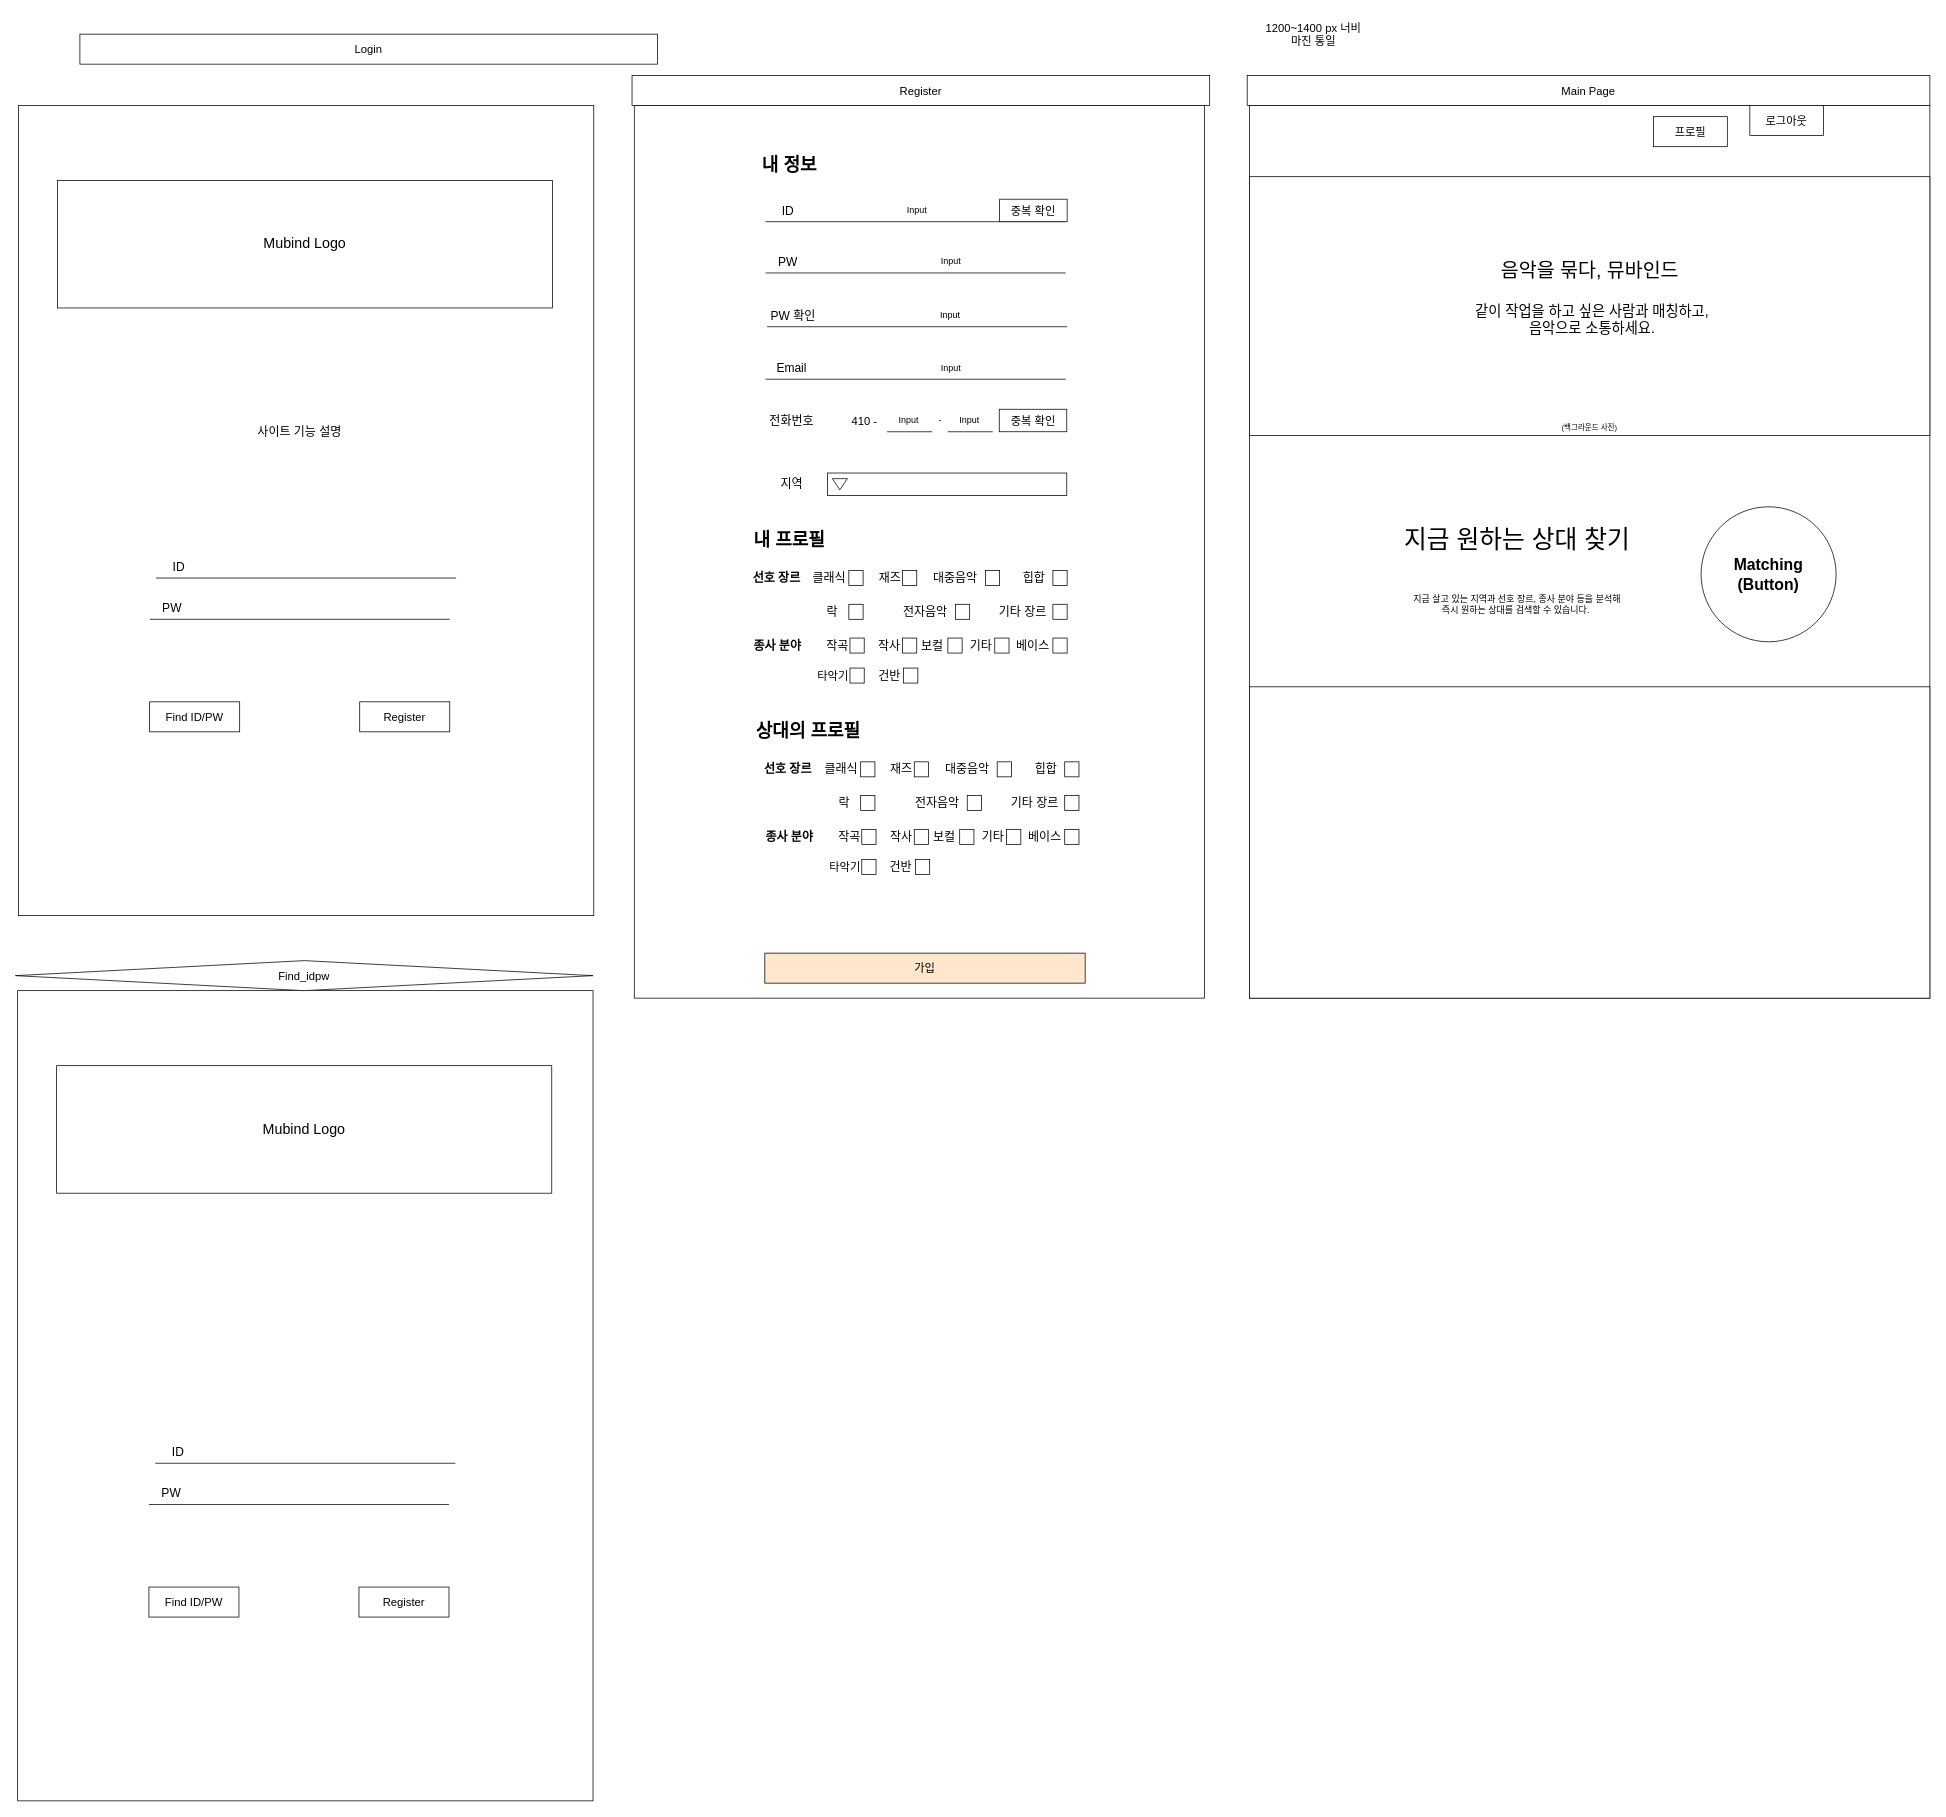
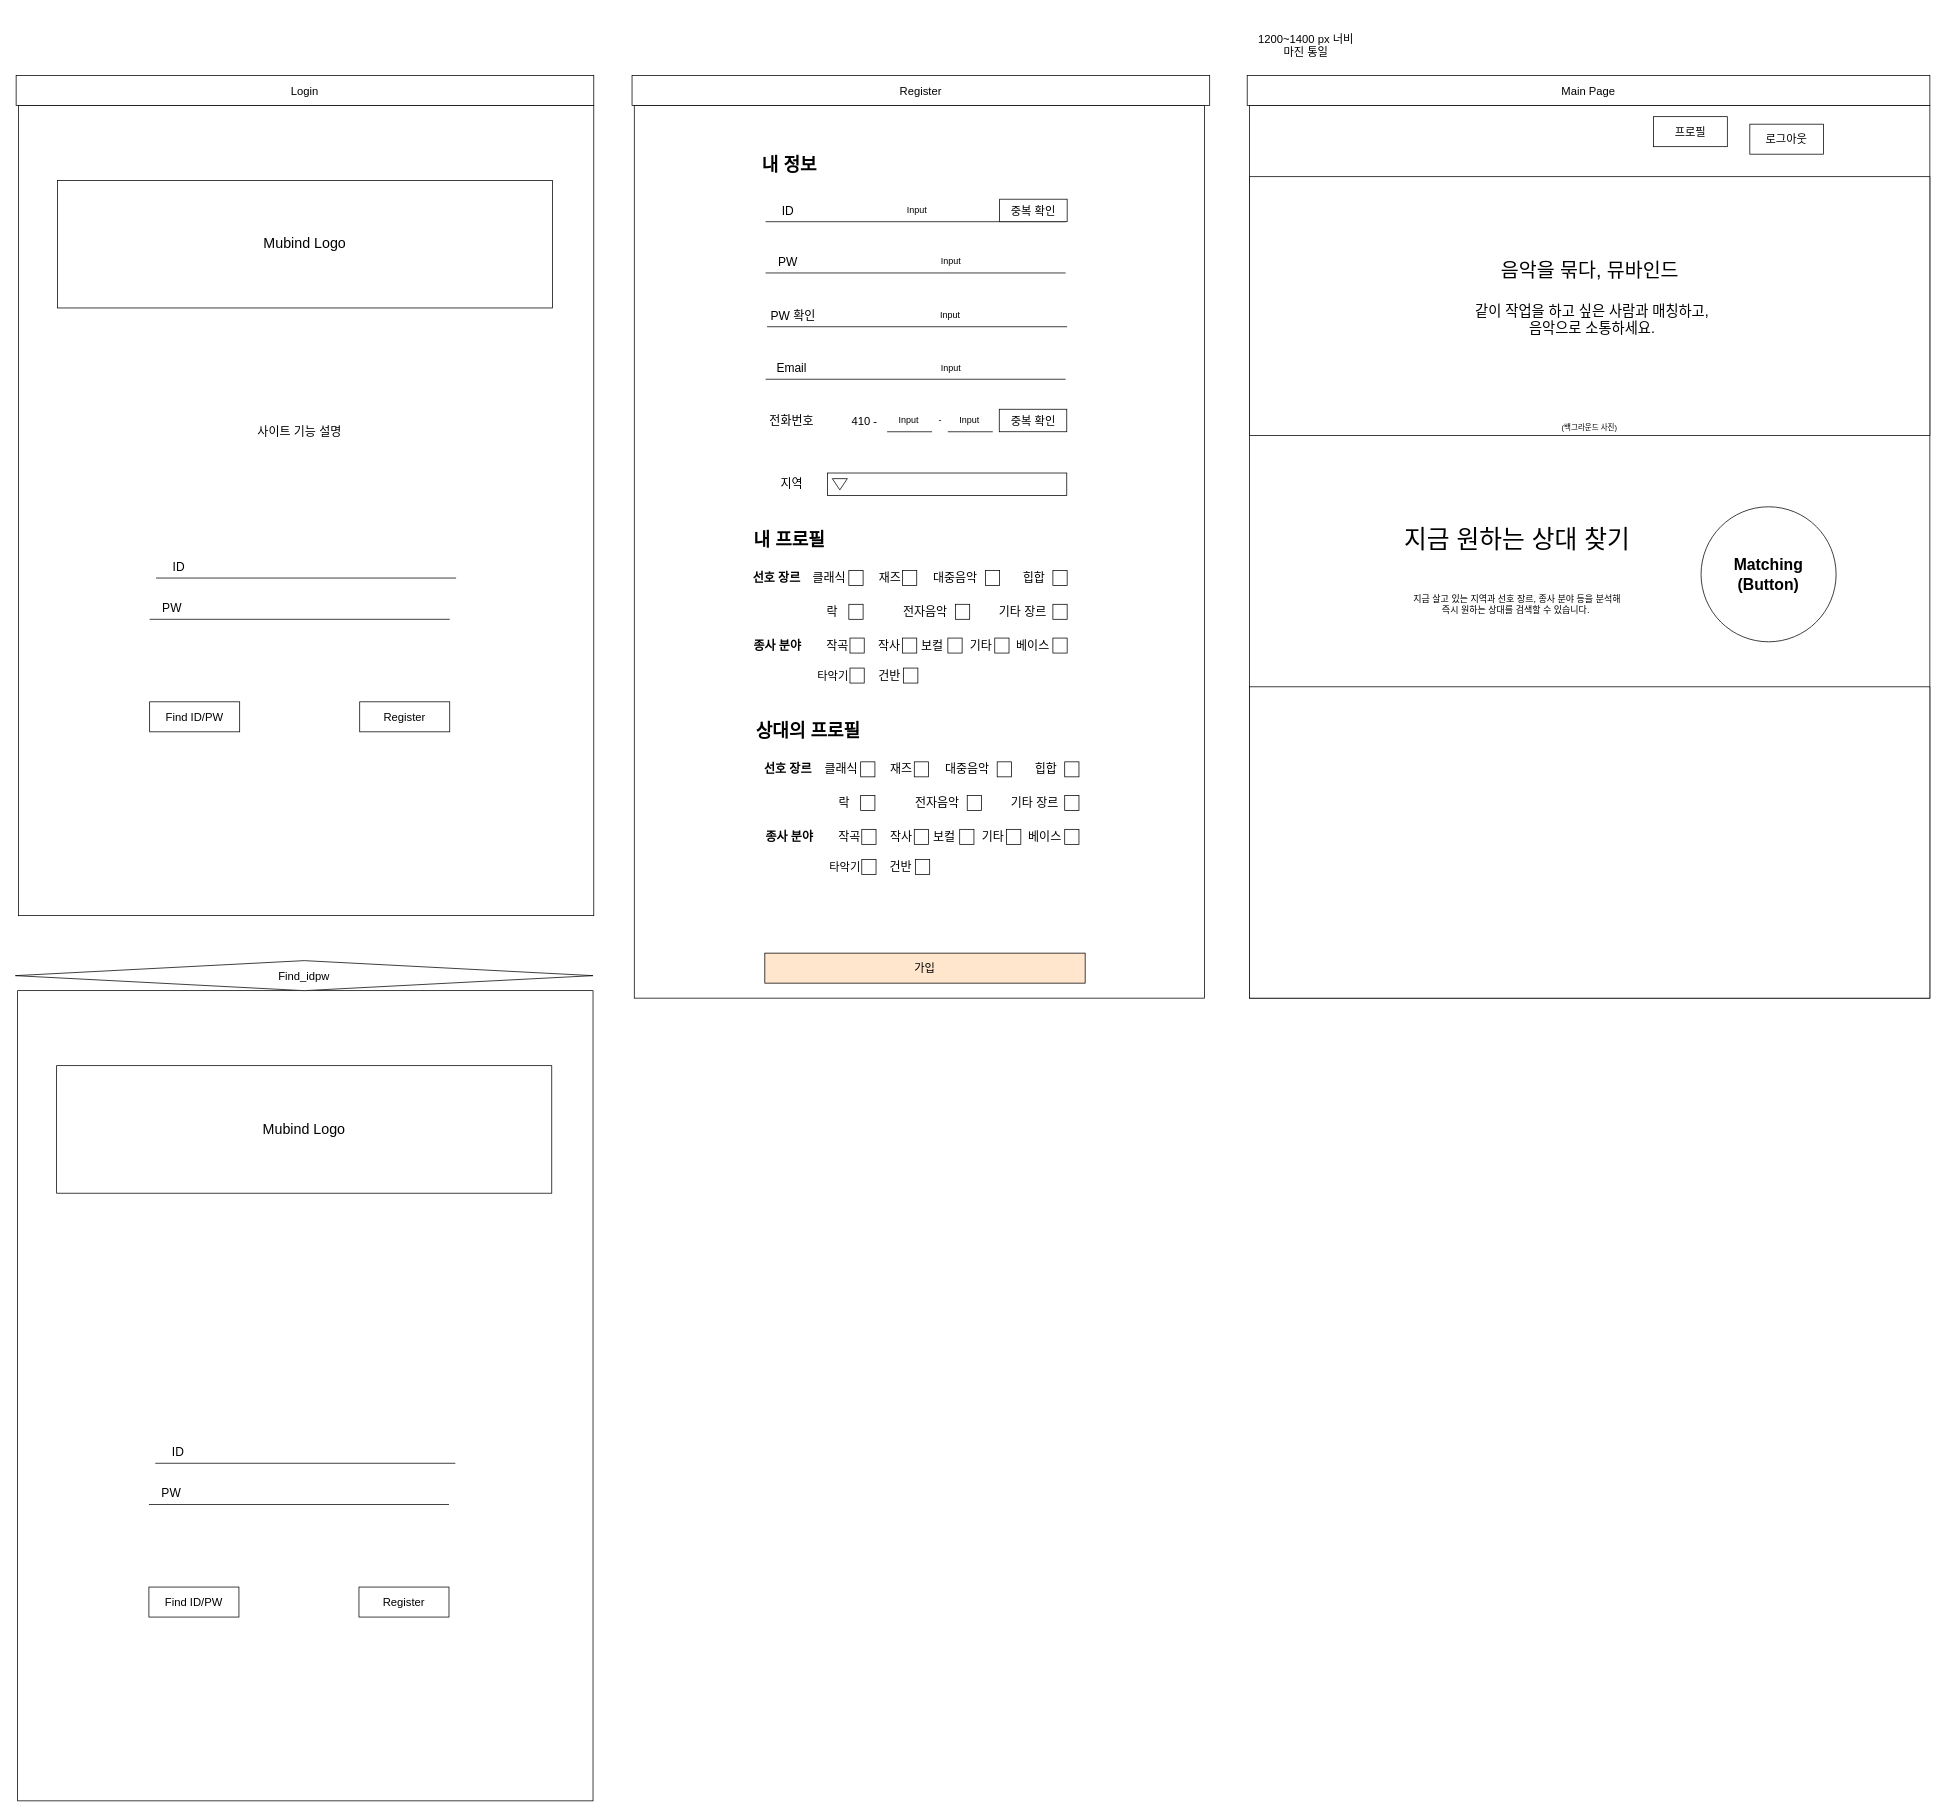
node "1200~1400 px 너비 마진 통일": moved (1313, 34) -> (1306, 45)
node "Login": moved (369, 49) -> (305, 90)
node "로그아웃": moved (1786, 120) -> (1786, 139)
